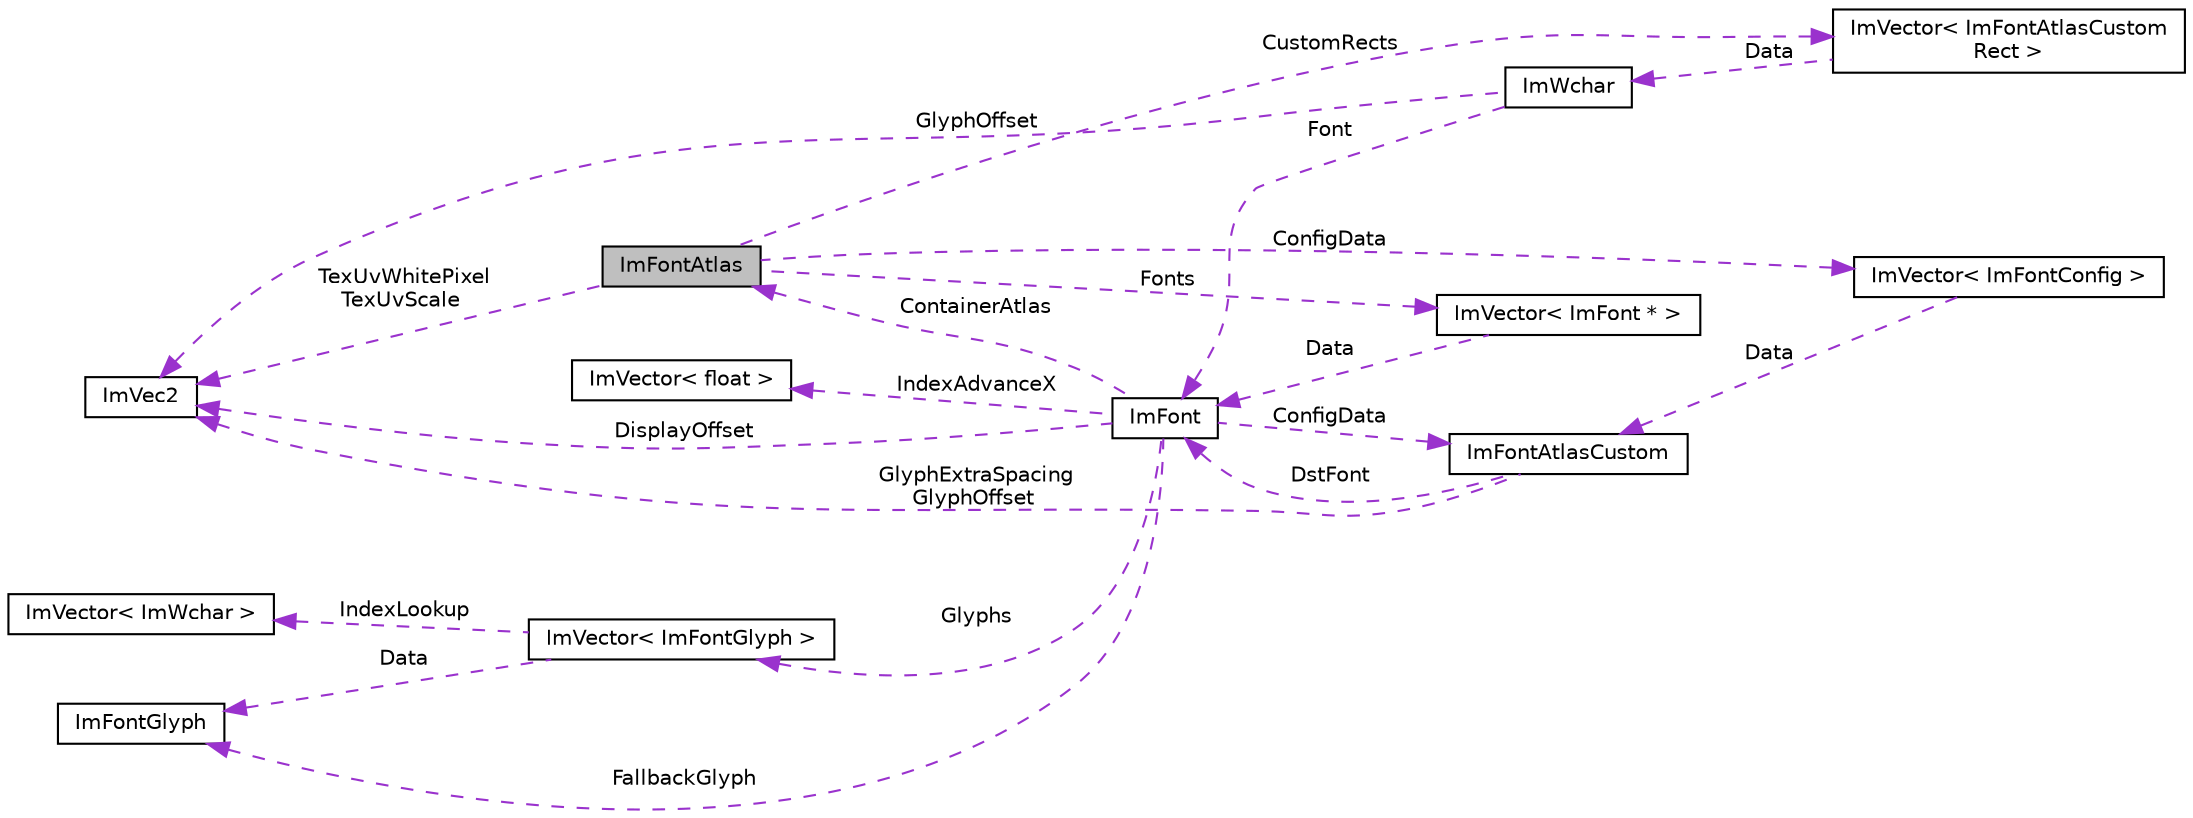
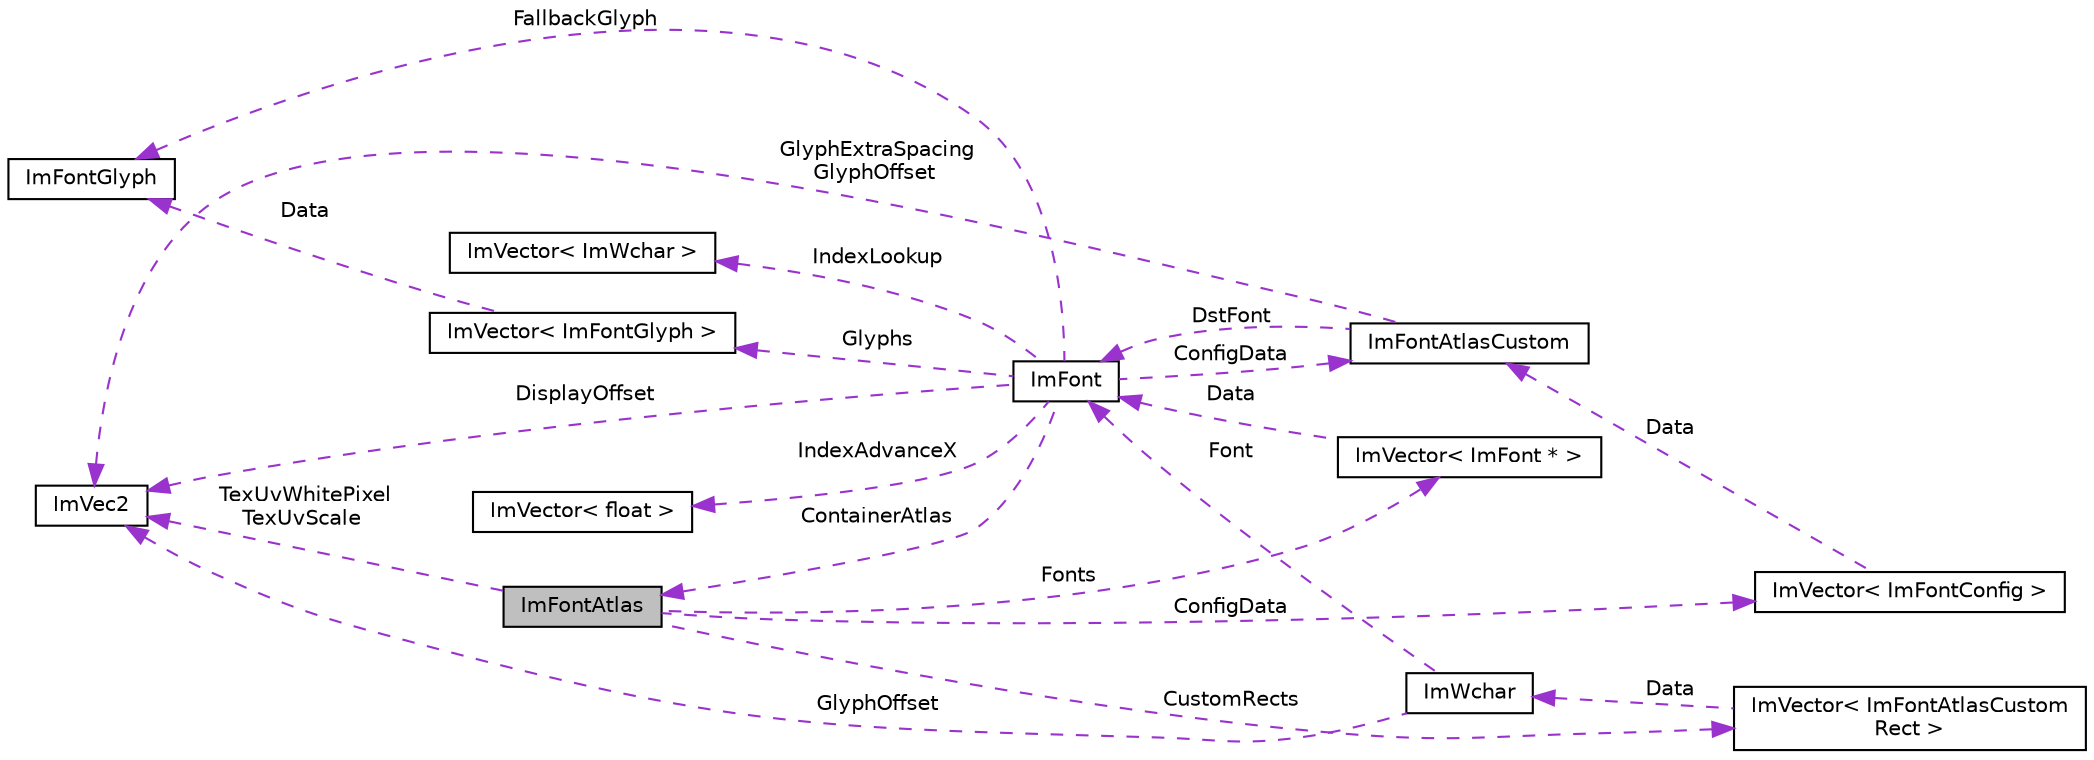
edge "ImVector< ImFontGlyph >" -> "ImVector< ImWchar >": now "ImFont" -> "ImVector< ImWchar >"
